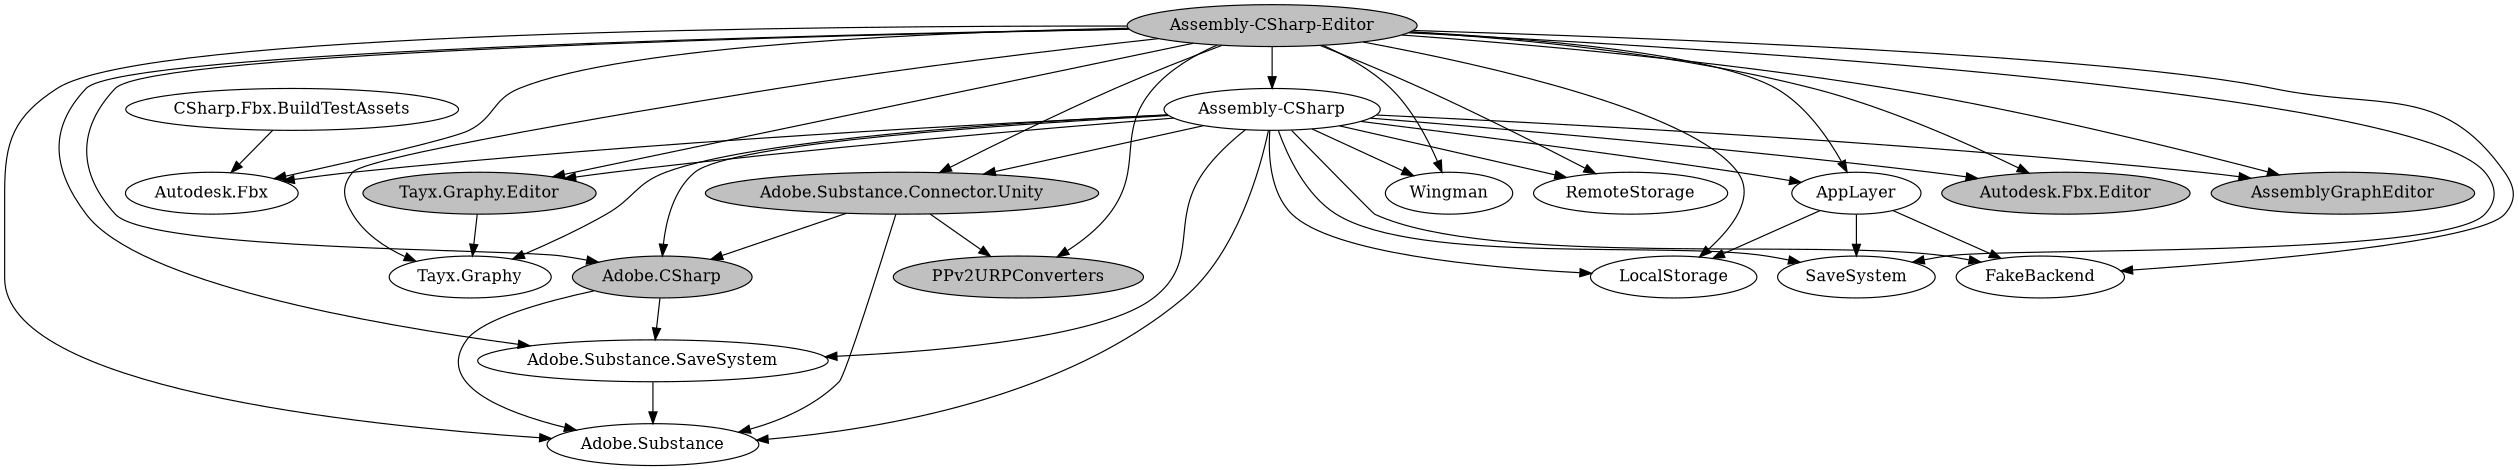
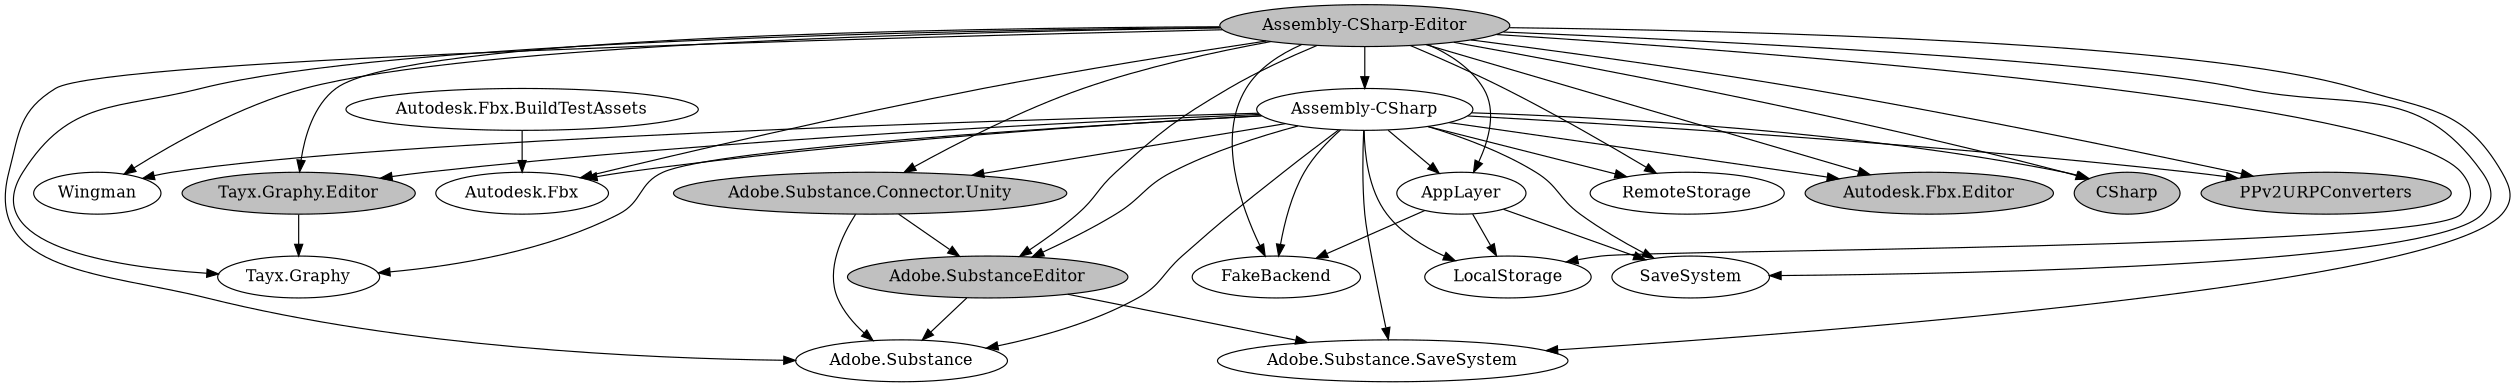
node "CSharp.Fbx.BuildTestAssets": label "CSharp.Fbx.BuildTestAssets" -> "Autodesk.Fbx.BuildTestAssets"
node "AssemblyGraphEditor": label "AssemblyGraphEditor" -> "CSharp"
edge "Adobe.Substance.Connector.Unity" -> "PPv2URPConverters": now "Assembly-CSharp" -> "PPv2URPConverters"
node "Adobe.CSharp": label "Adobe.CSharp" -> "Adobe.SubstanceEditor"
edge "Adobe.Substance.SaveSystem" -> "Adobe.Substance": removed
